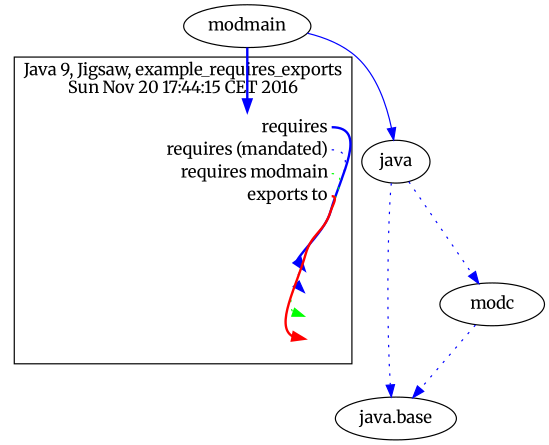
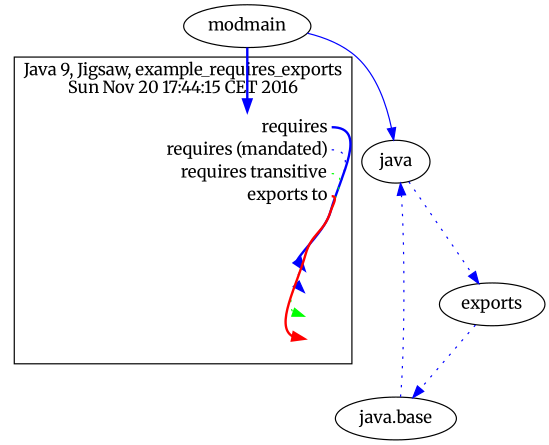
node "requires": text "requires modmain" -> "requires transitive"
edge "java" -> "java.base": reversed
node "modc": label "modc" -> "exports"
